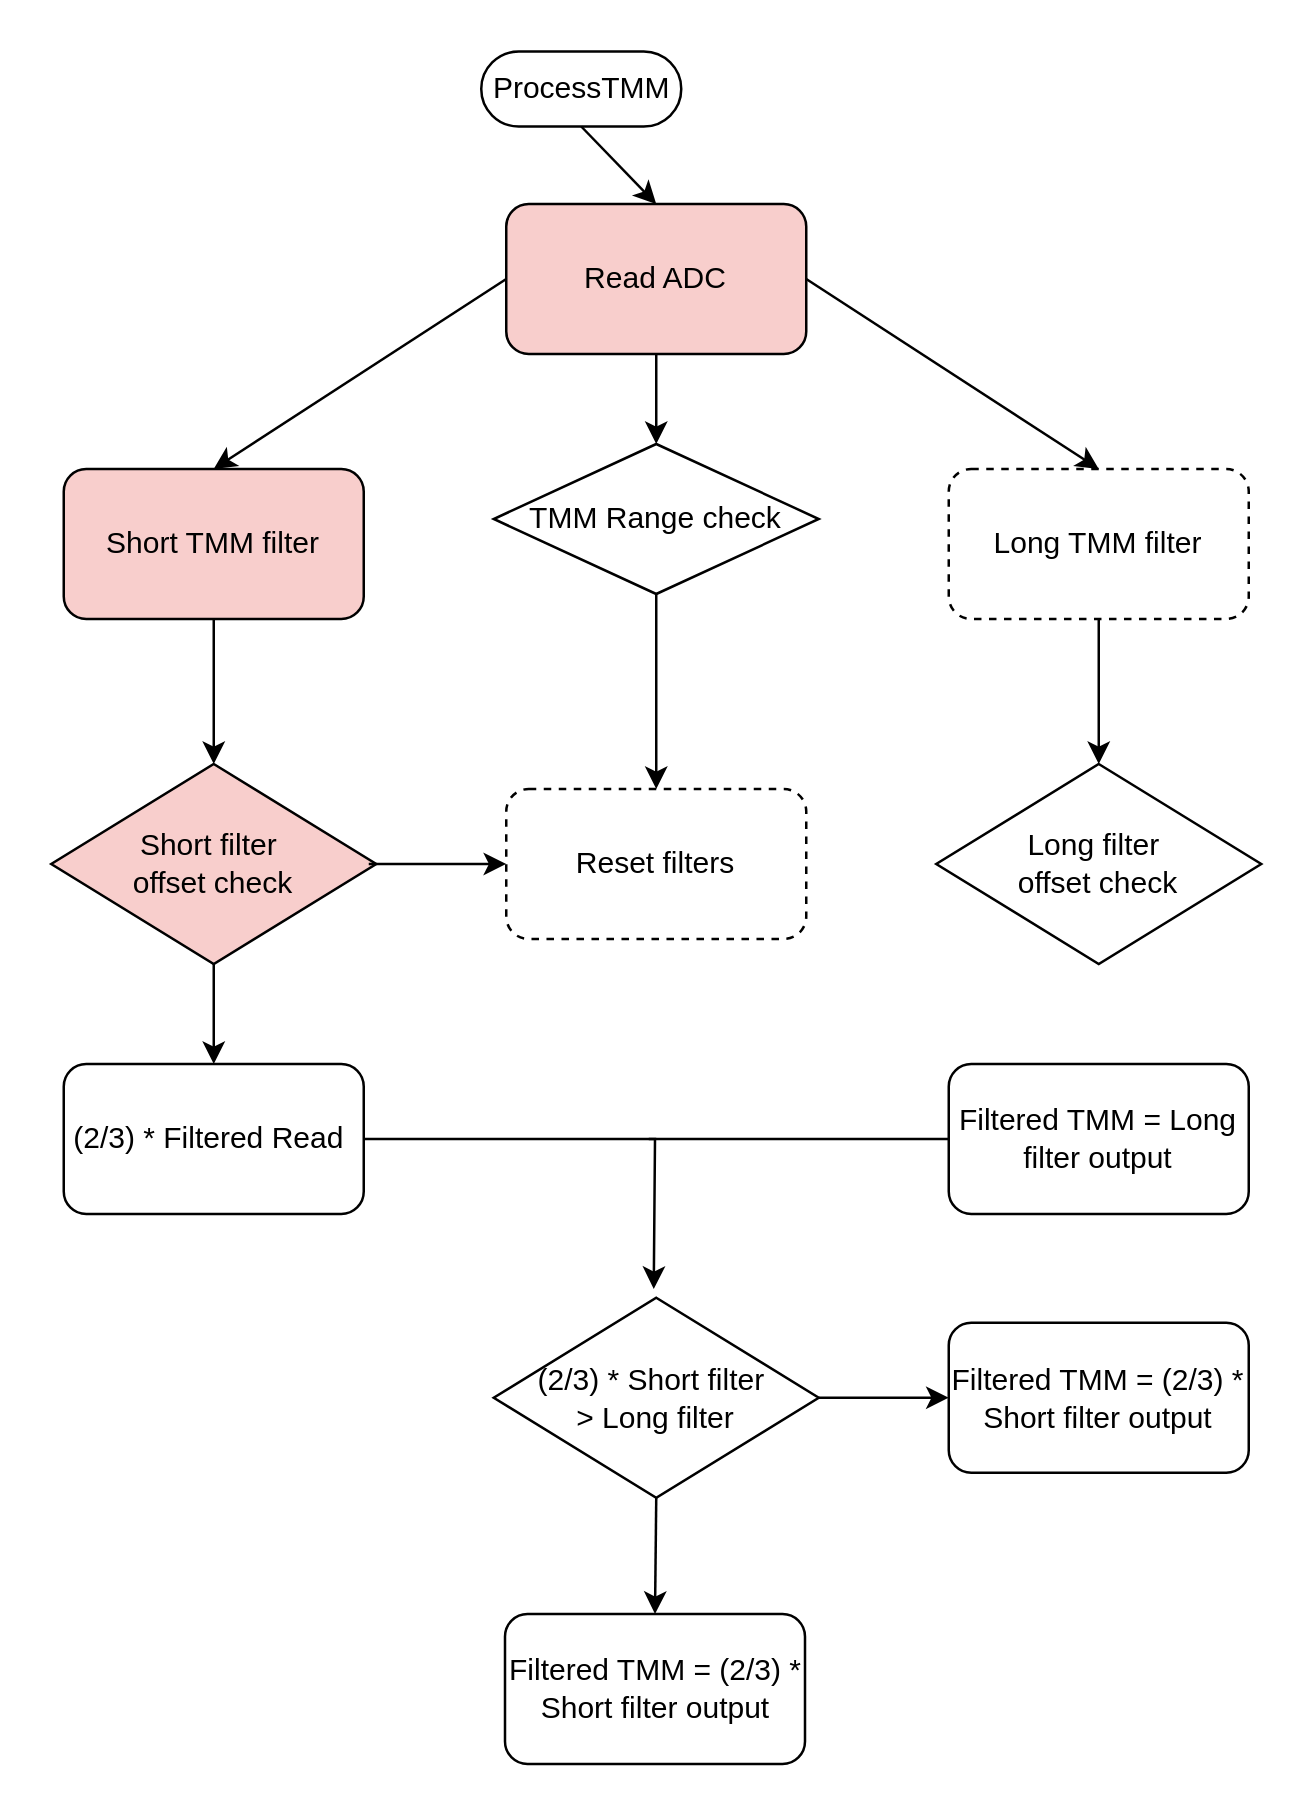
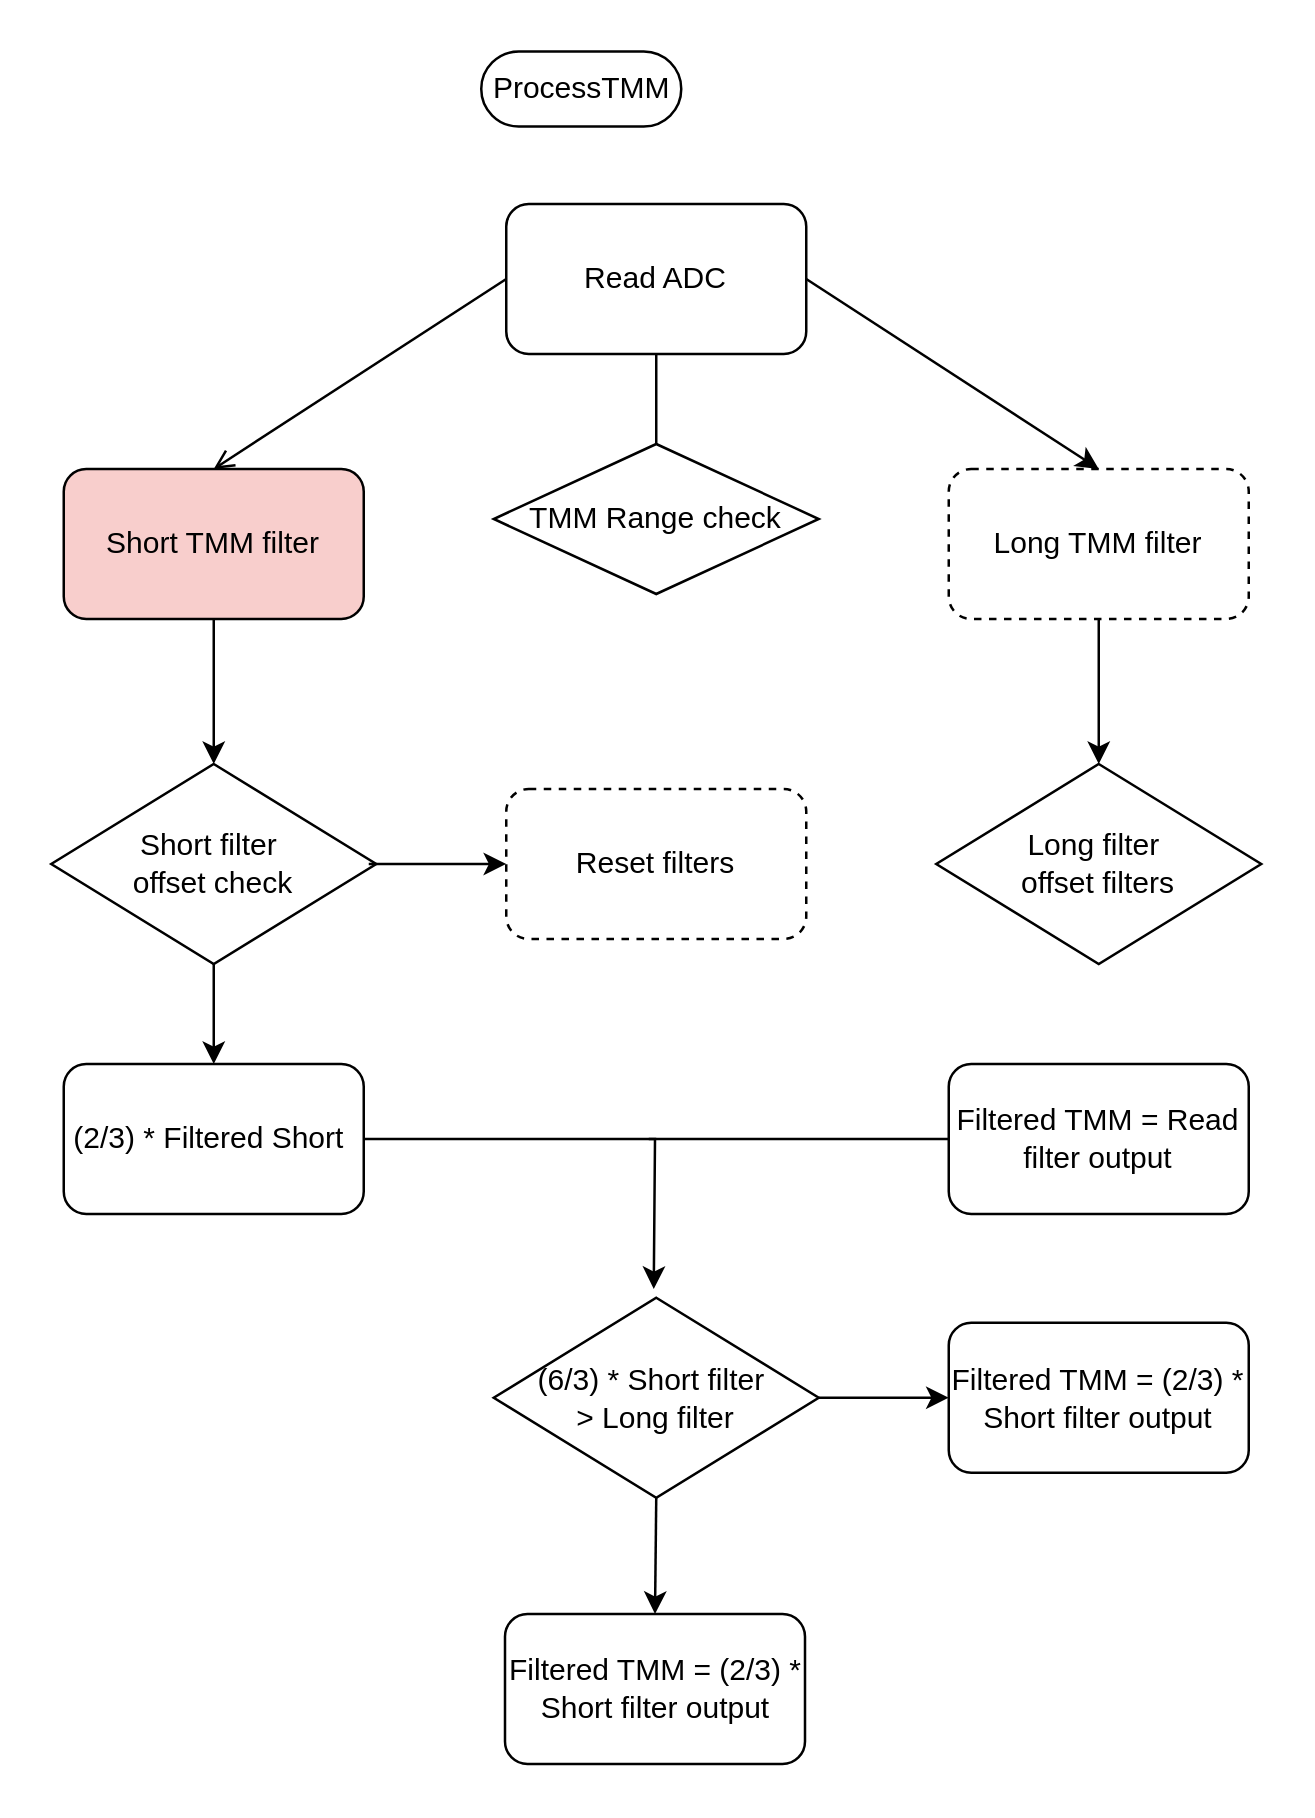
edge "ProcessTMM" -> "Read ADC": removed
node "Read ADC": fillcolor #f8cecc -> #ffffff
edge "Read ADC" -> "TMM Range check": arrowhead classic -> none
edge "Read ADC" -> "Short TMM filter": arrowhead classic -> open
edge "TMM Range check" -> "Reset filters": removed
node "Short filter offset check": fillcolor #f8cecc -> #ffffff
node "Long filter offset check": label "Long filter offset check" -> "Long filter offset filters"
node "(2/3) * Filtered Read": label "(2/3) * Filtered Read" -> "(2/3) * Filtered Short"
node "Filtered TMM = Long filter output": label "Filtered TMM = Long filter output" -> "Filtered TMM = Read filter output"
node "(2/3) * Short filter > Long filter": label "(2/3) * Short filter > Long filter" -> "(6/3) * Short filter > Long filter"
